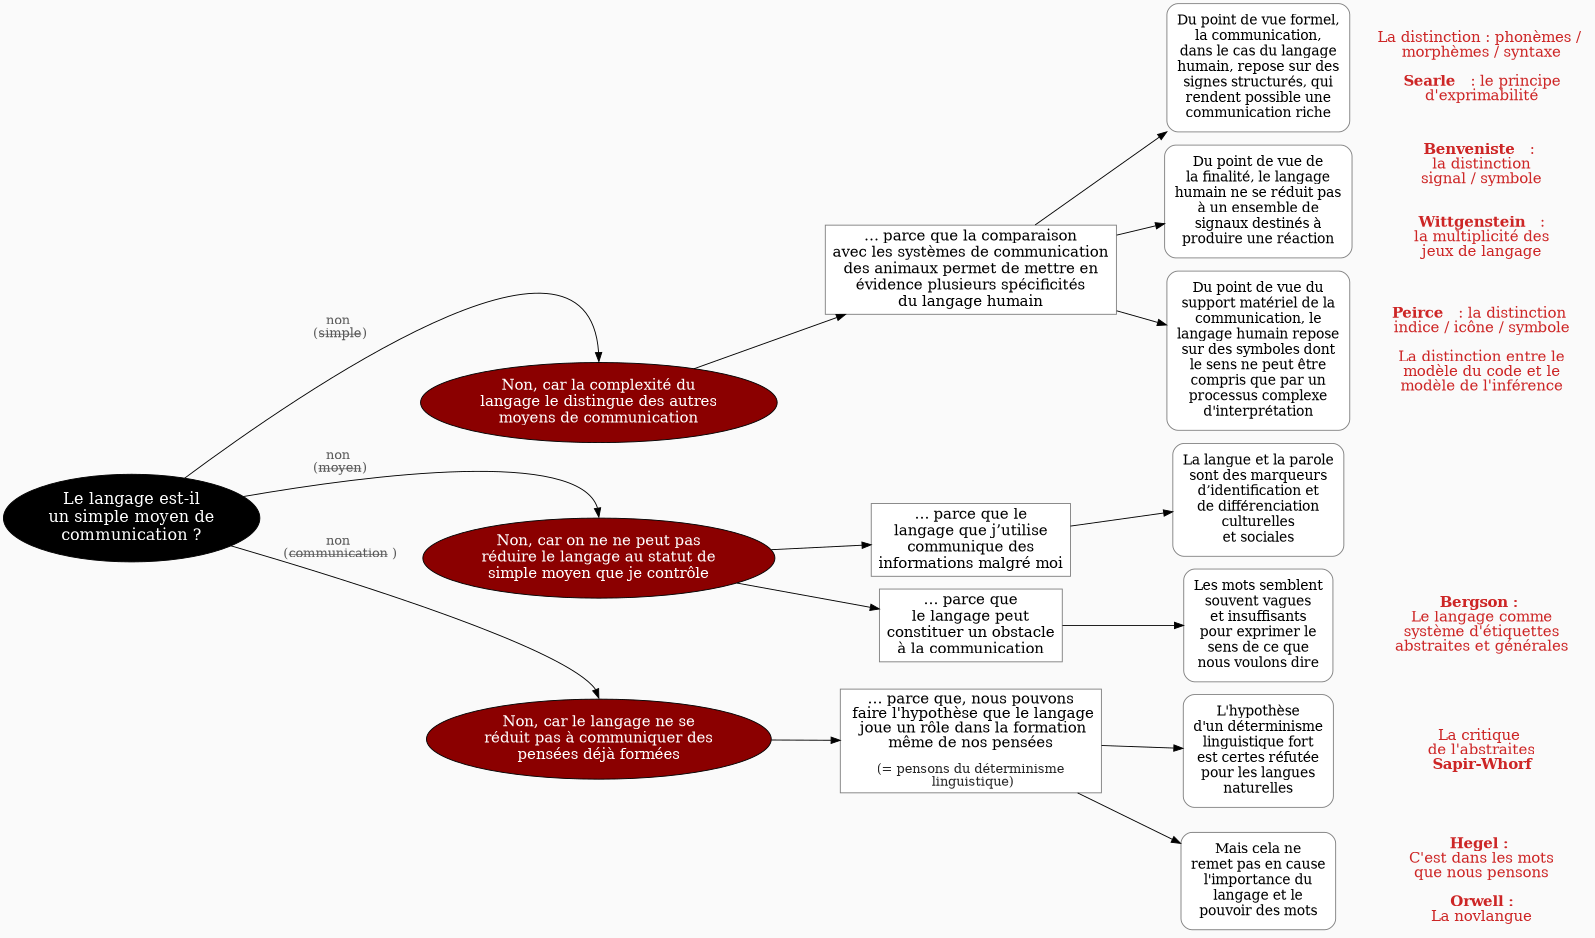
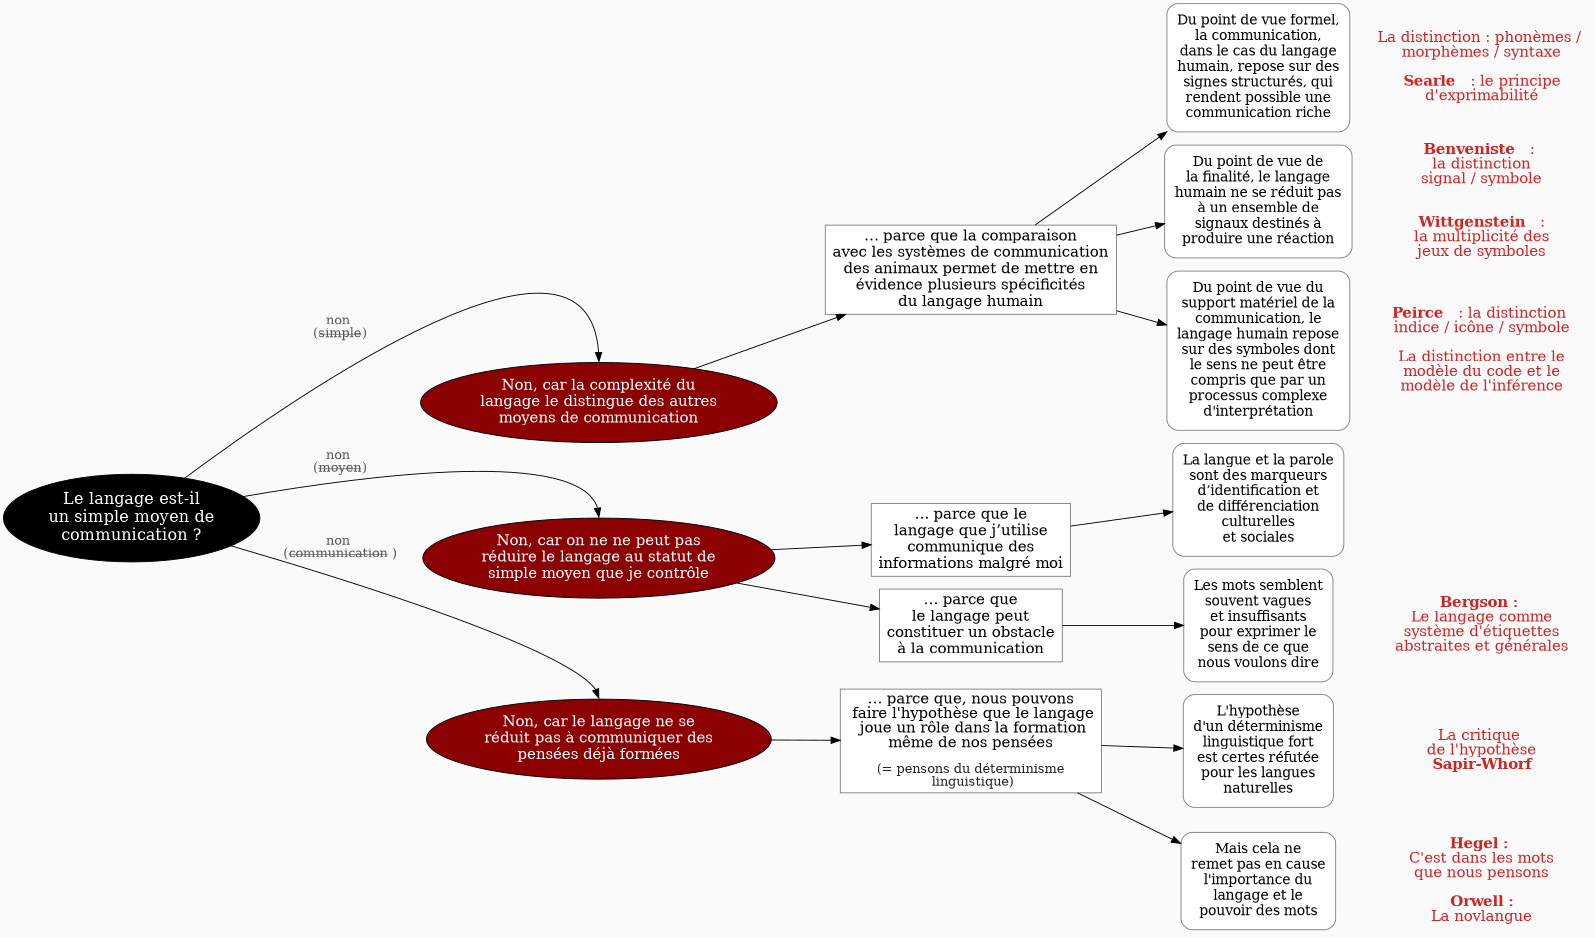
node "Benveniste": text "jeux de langage" -> "jeux de symboles"
node "La critique": text "de l'abstraites" -> "de l'hypothèse"
